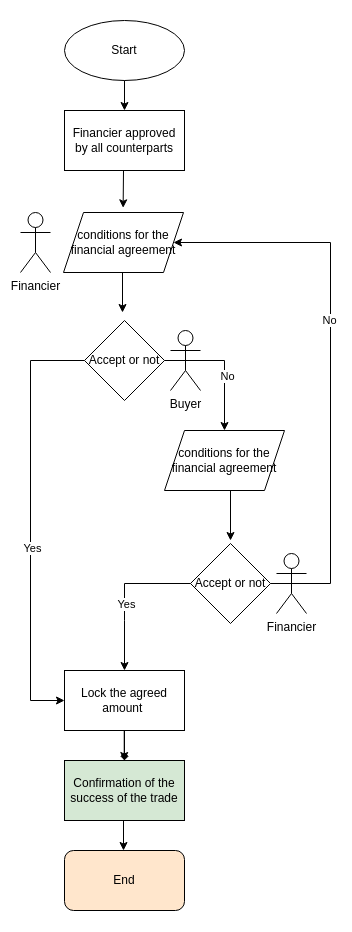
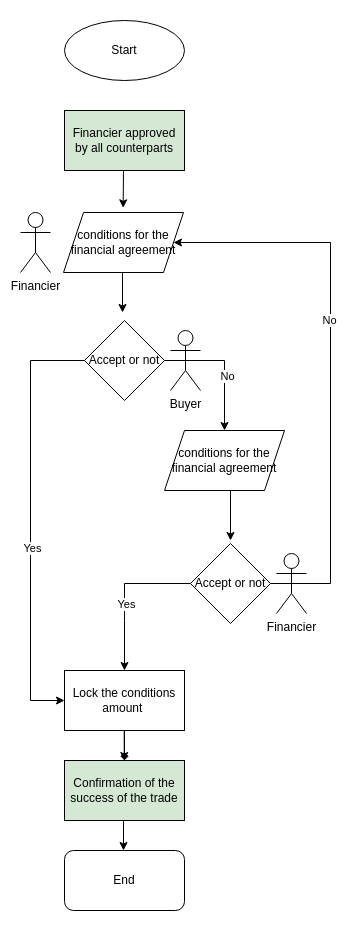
edge "Start" -> "Financier approved by all counterparts": removed
node "Financier approved by all counterparts": fillcolor #ffffff -> #d5e8d4
node "Lock the agreed amount": label "Lock the agreed amount" -> "Lock the conditions amount"
node "End": fillcolor #ffe6cc -> #ffffff
